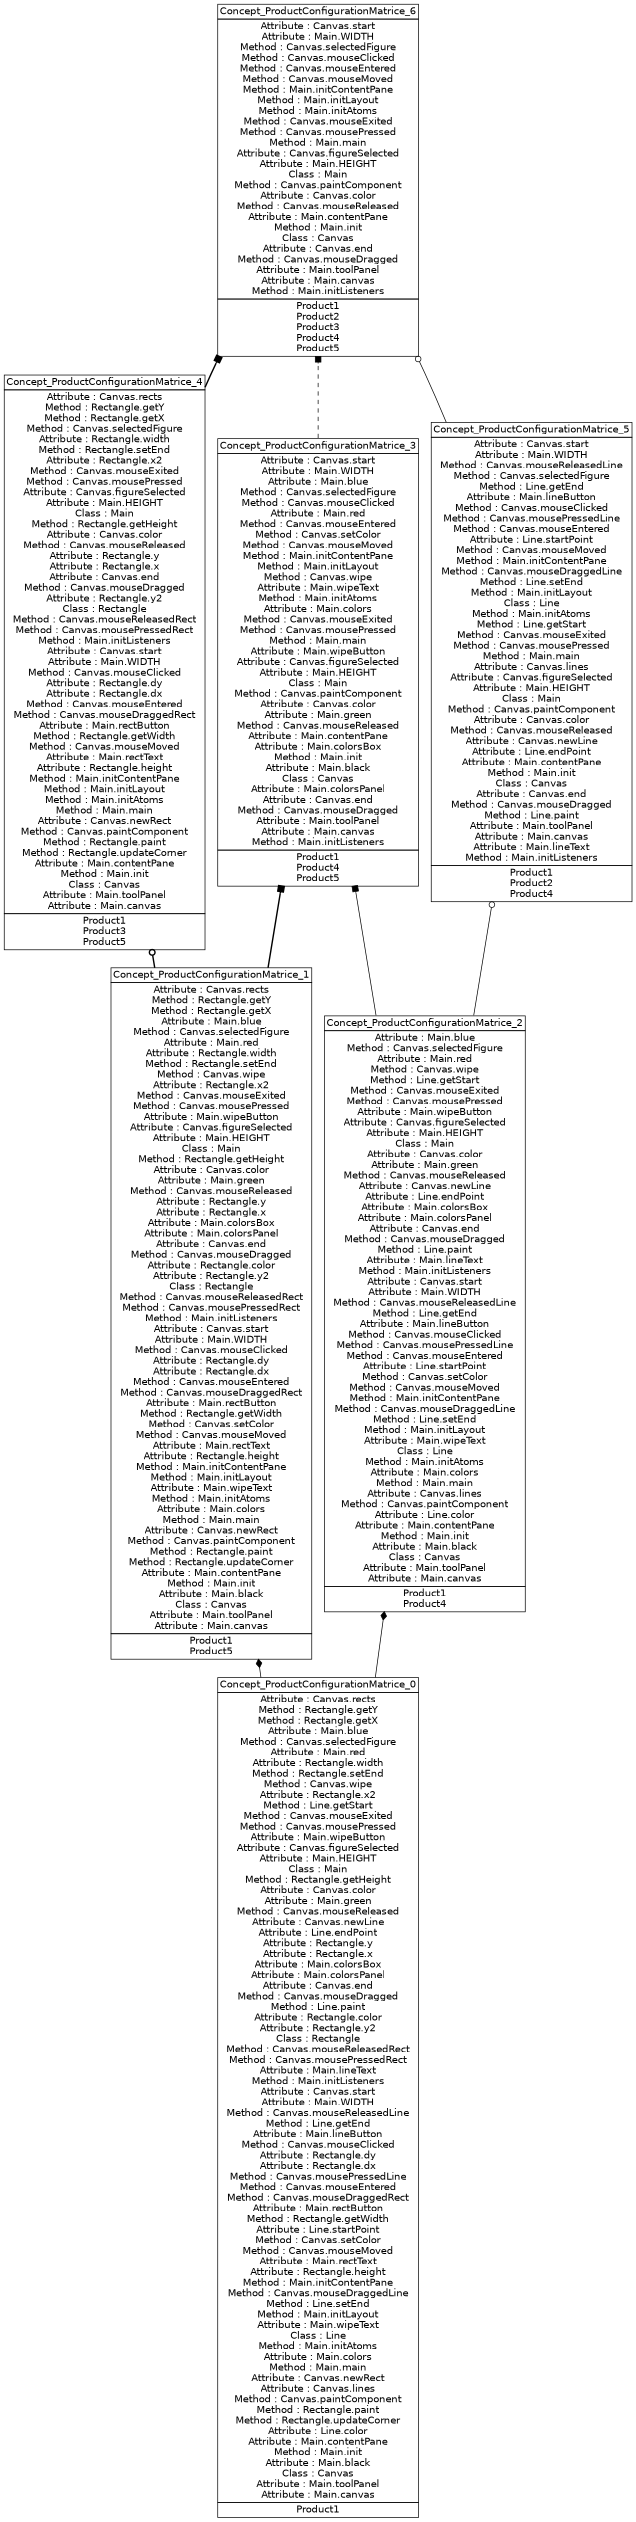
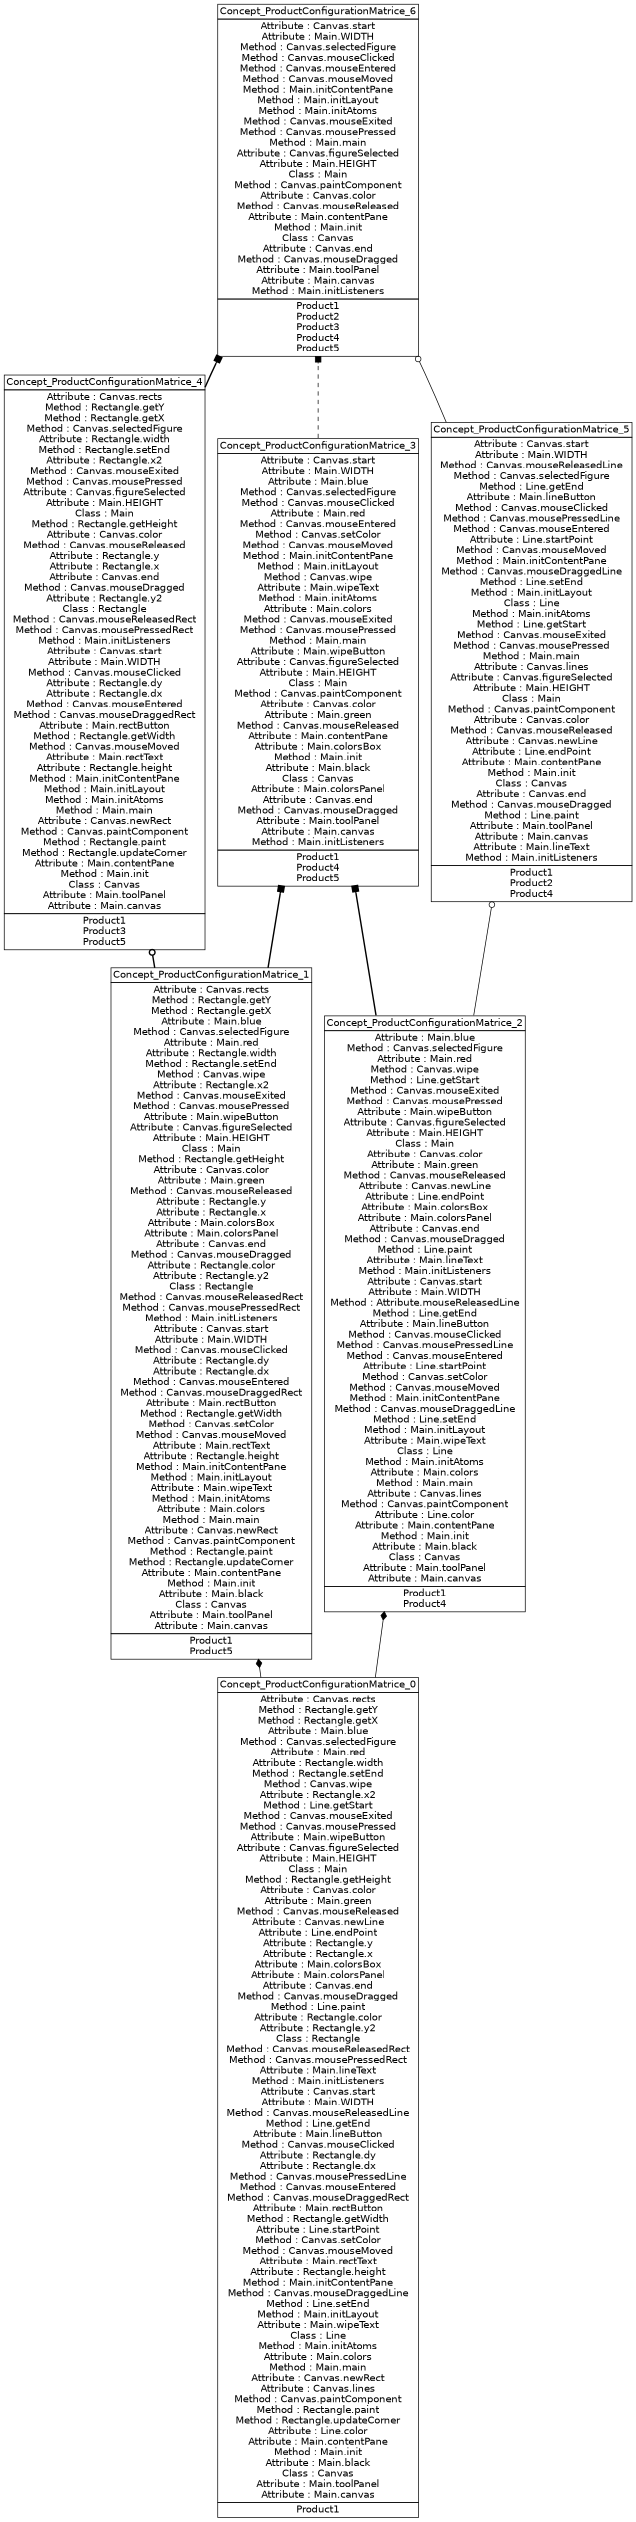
edge "Concept_ProductConfigurationMatrice_2" -> "Concept_ProductConfigurationMatrice_3": style solid -> bold
node "Concept_ProductConfigurationMatrice_2": text "Method : Canvas.mouseReleasedLine" -> "Method : Attribute.mouseReleasedLine"
